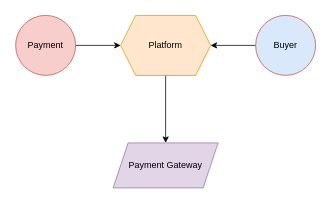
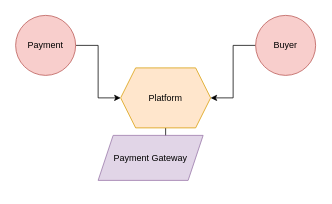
node "Platform": moved (165, 45) -> (165, 98)
node "Buyer": fillcolor #dae8fc -> #f8cecc
node "Payment Gateway": moved (165, 165) -> (150, 158)
